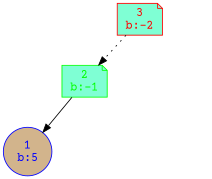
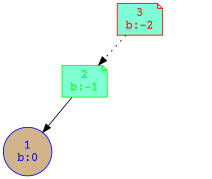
node "1 b:5": label "1 b:5" -> "1 b:0"
